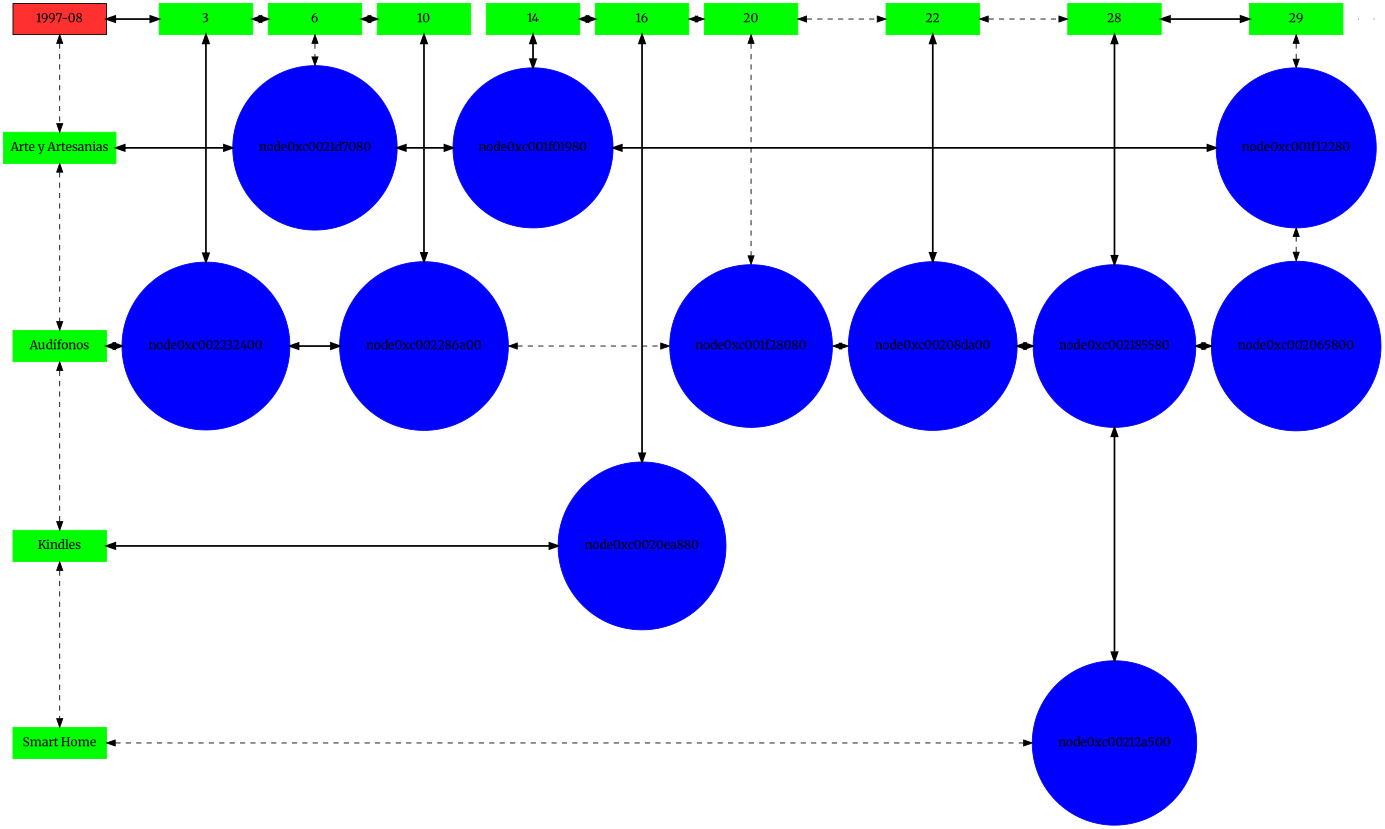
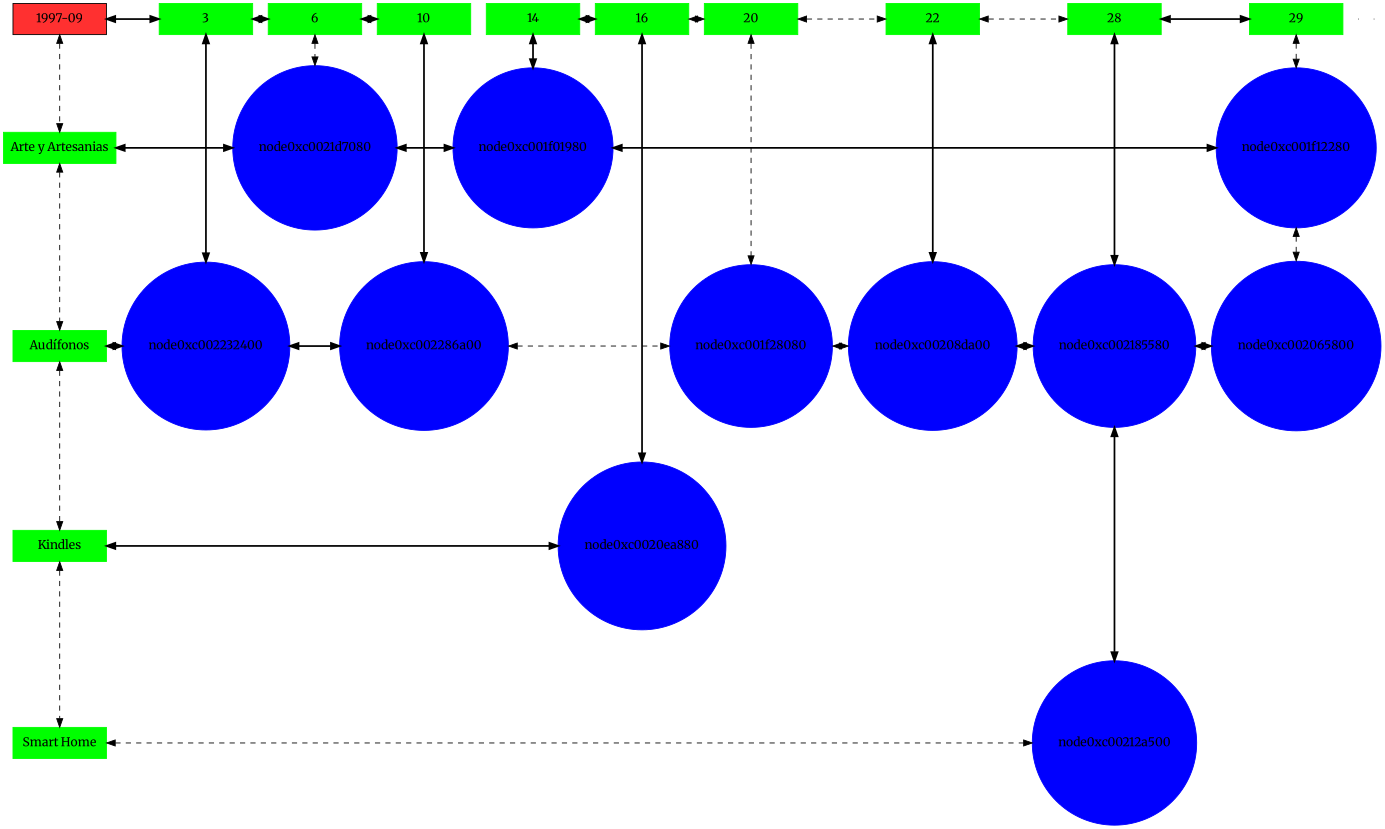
node "1997-08": label "1997-08" -> "1997-09"
